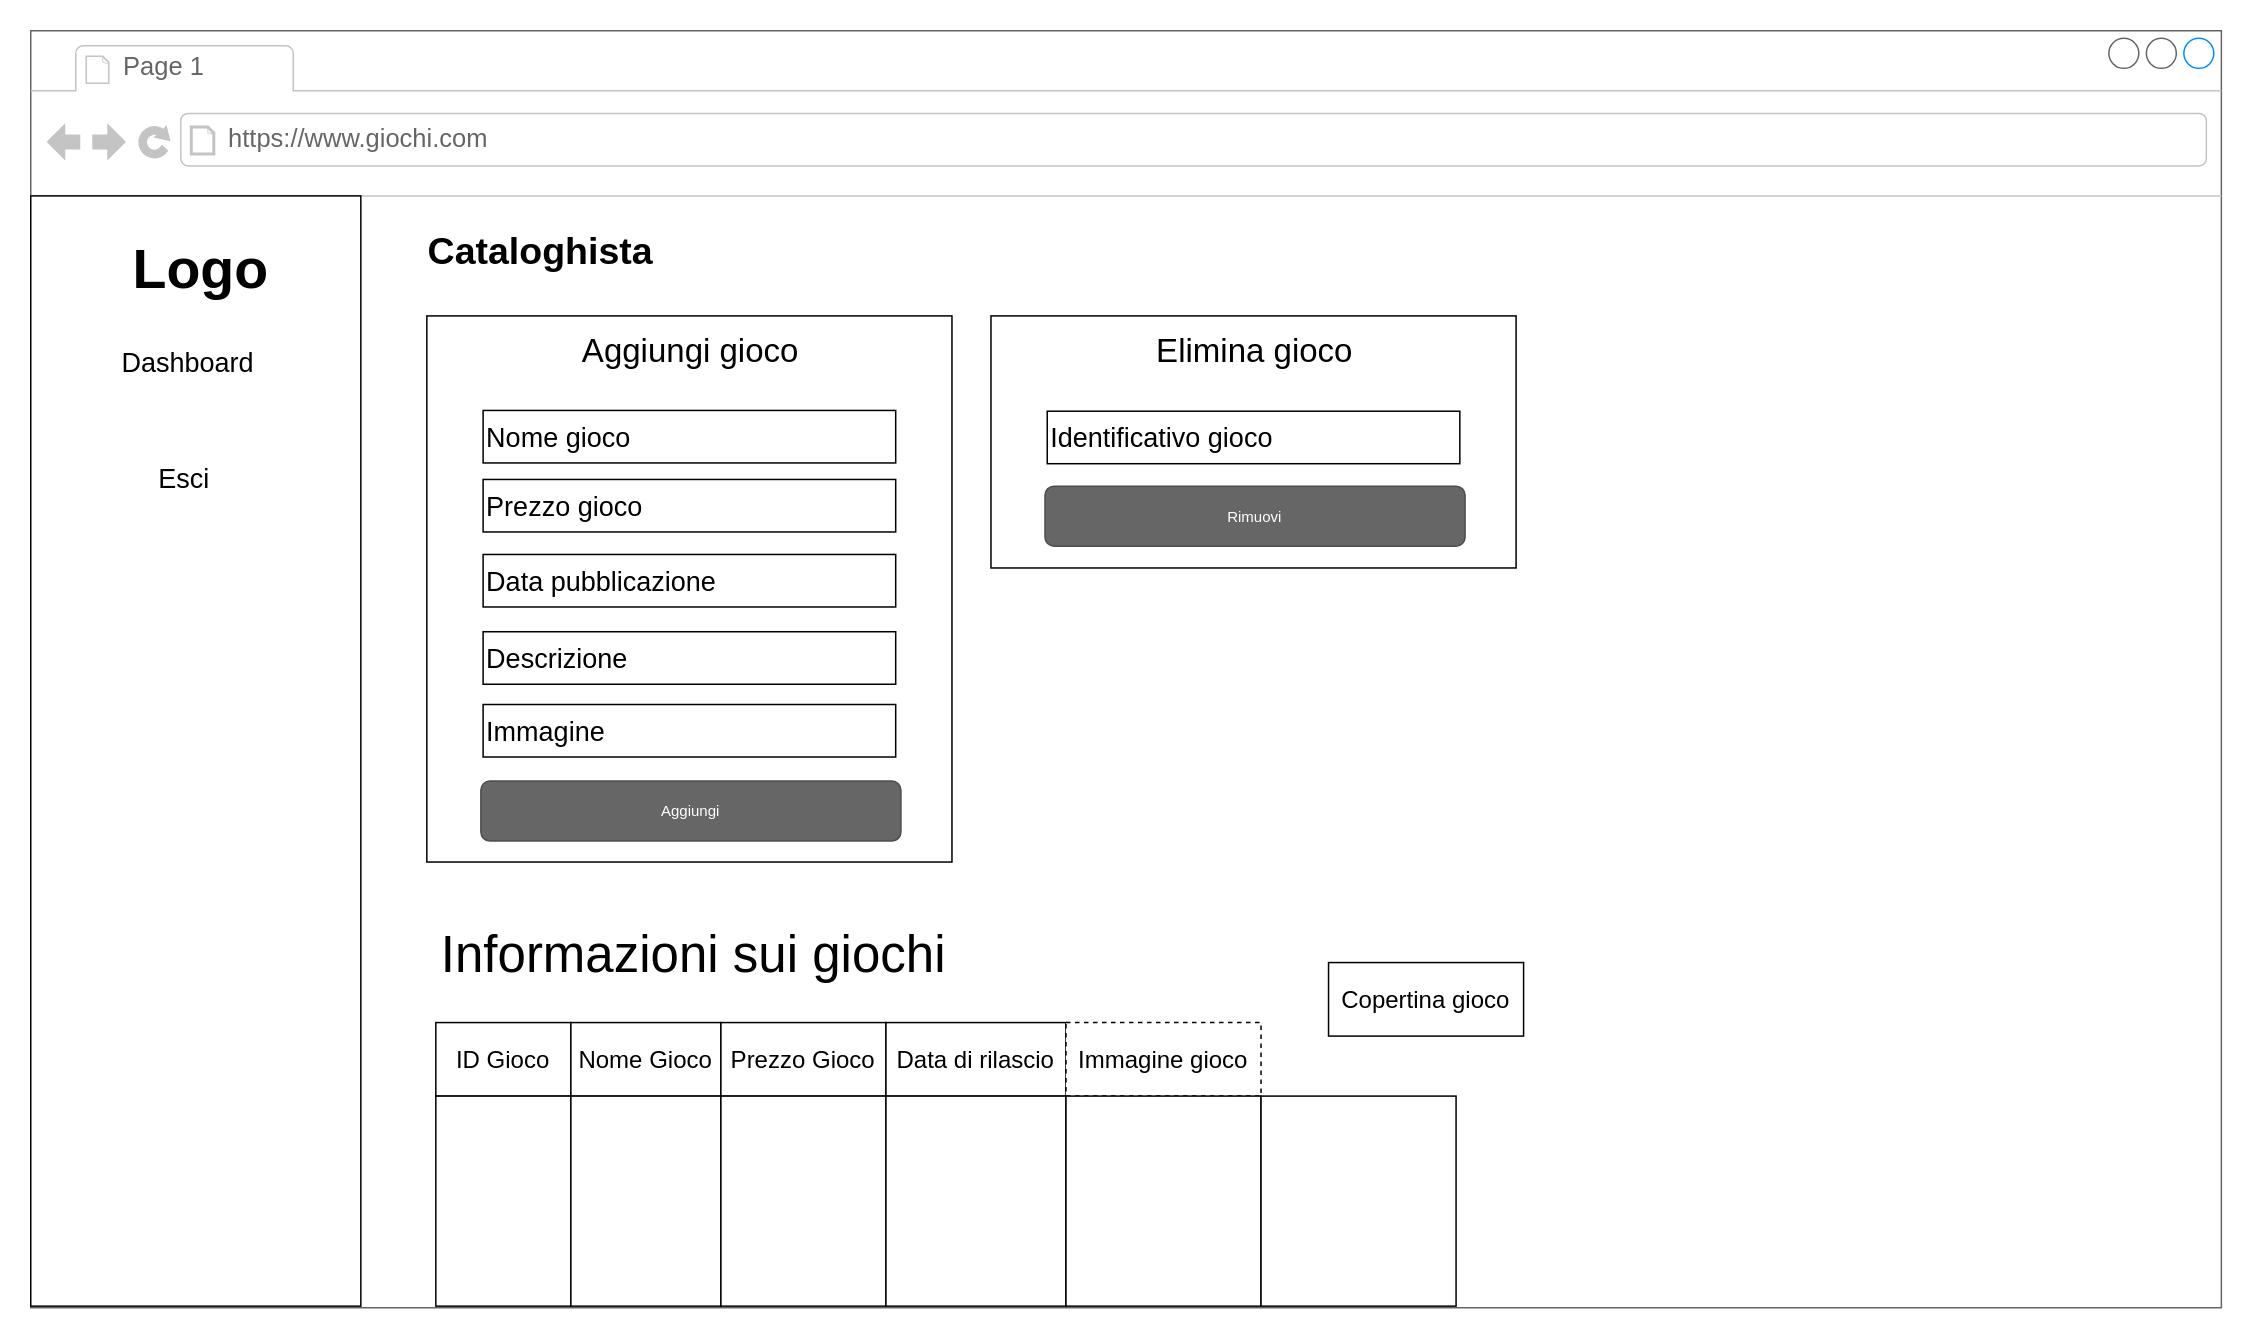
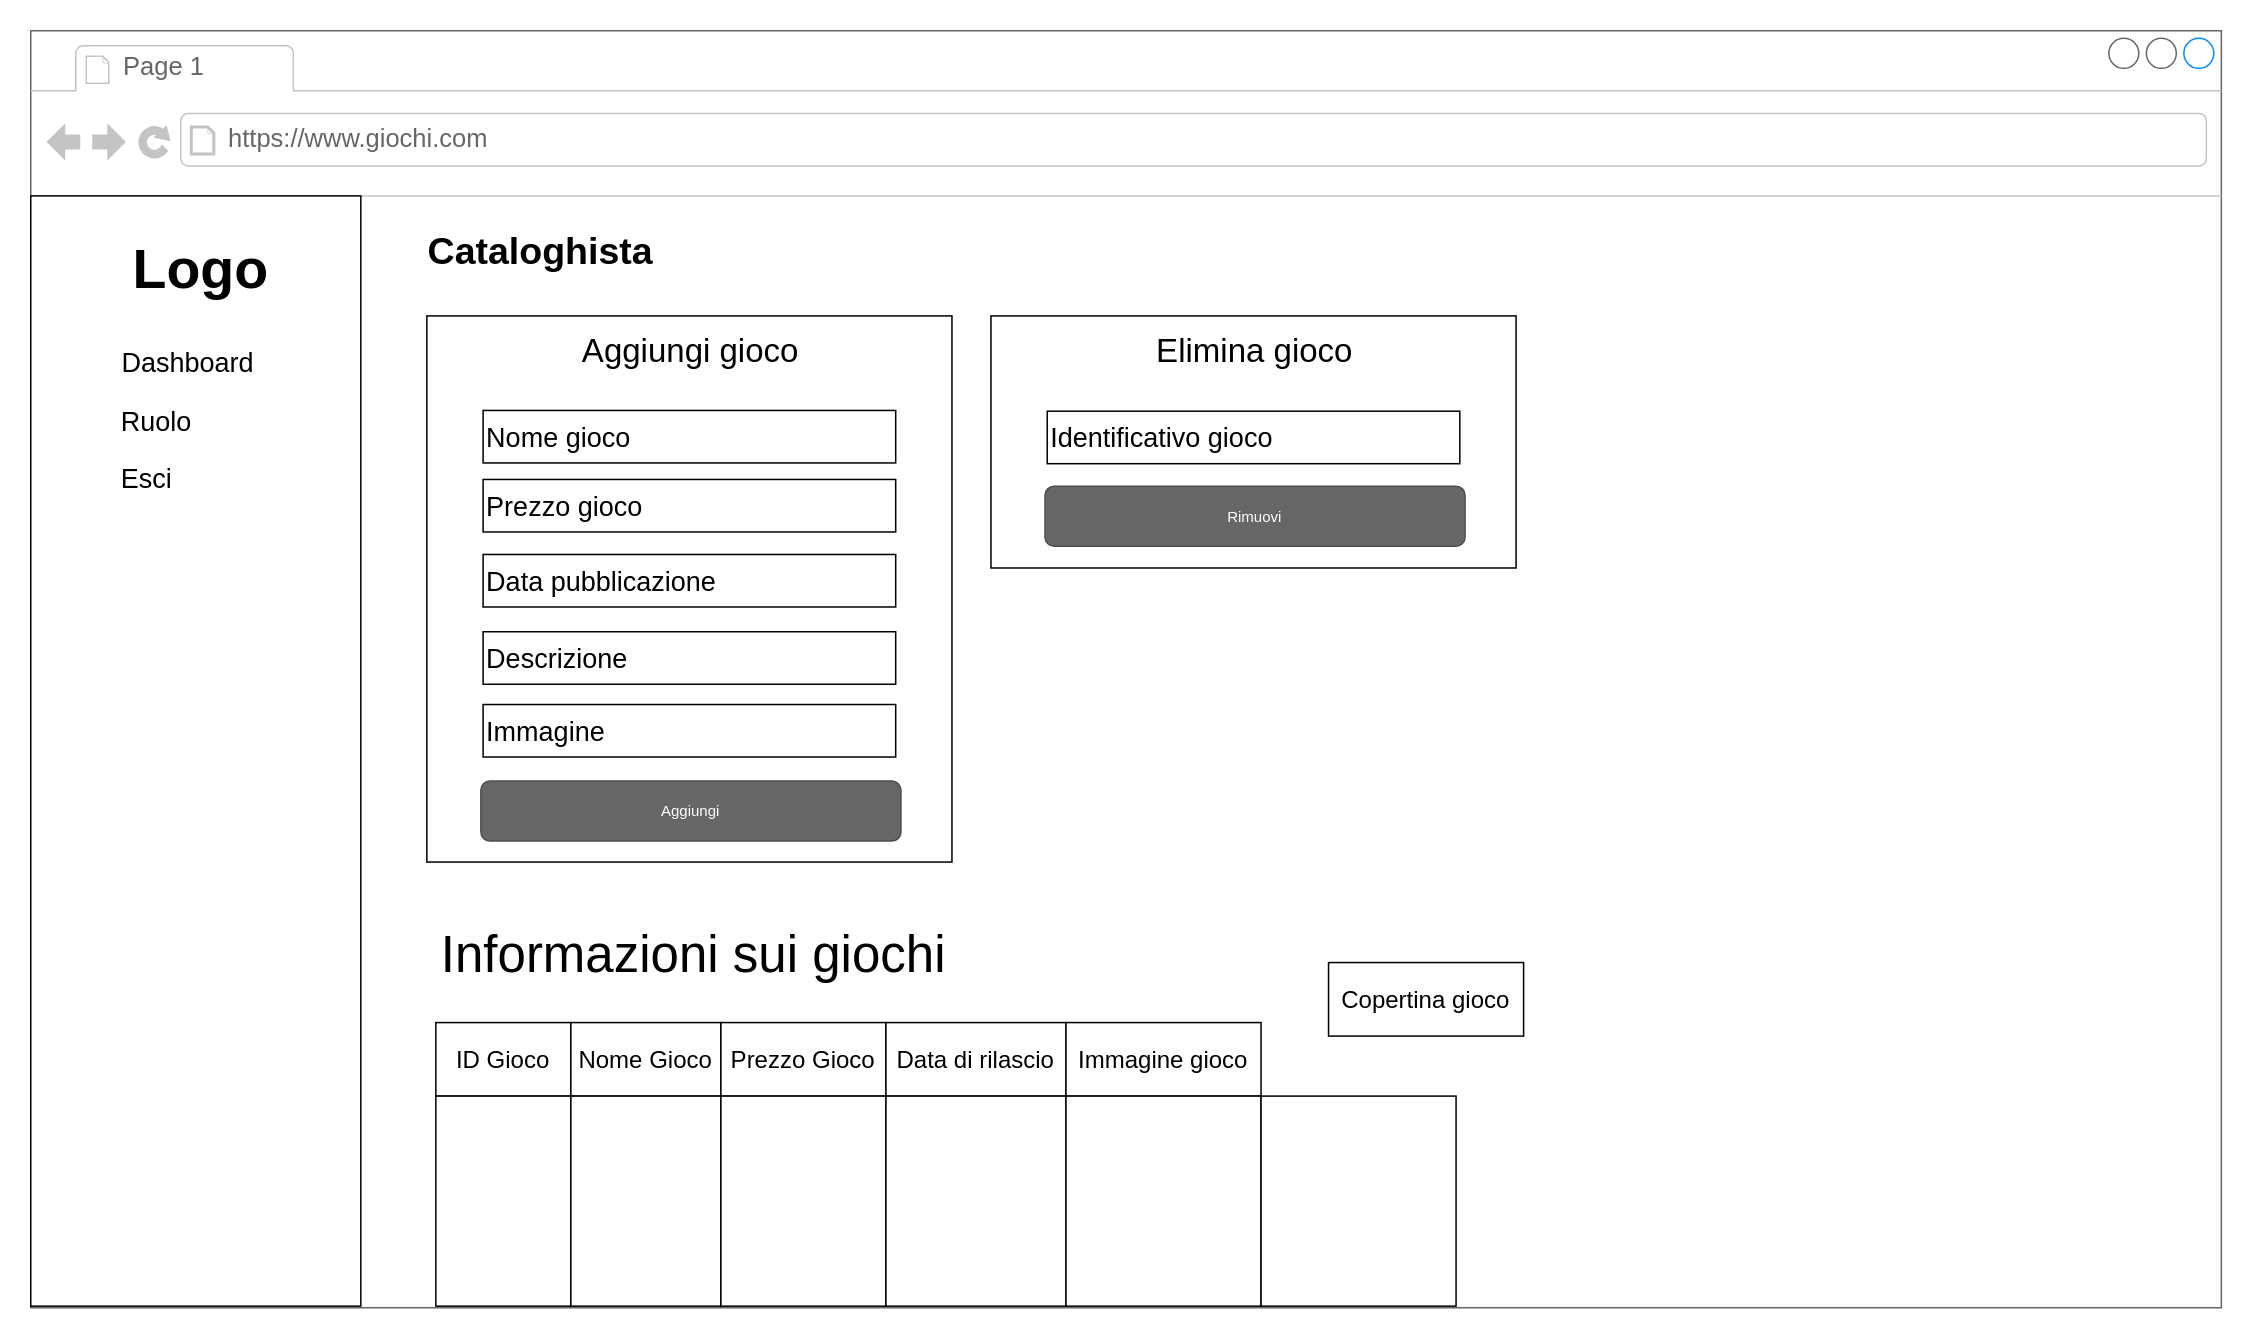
node "Ruolo": added
node "Esci": moved (185, 478) -> (147, 478)
node "Immagine gioco": style dashed -> solid
